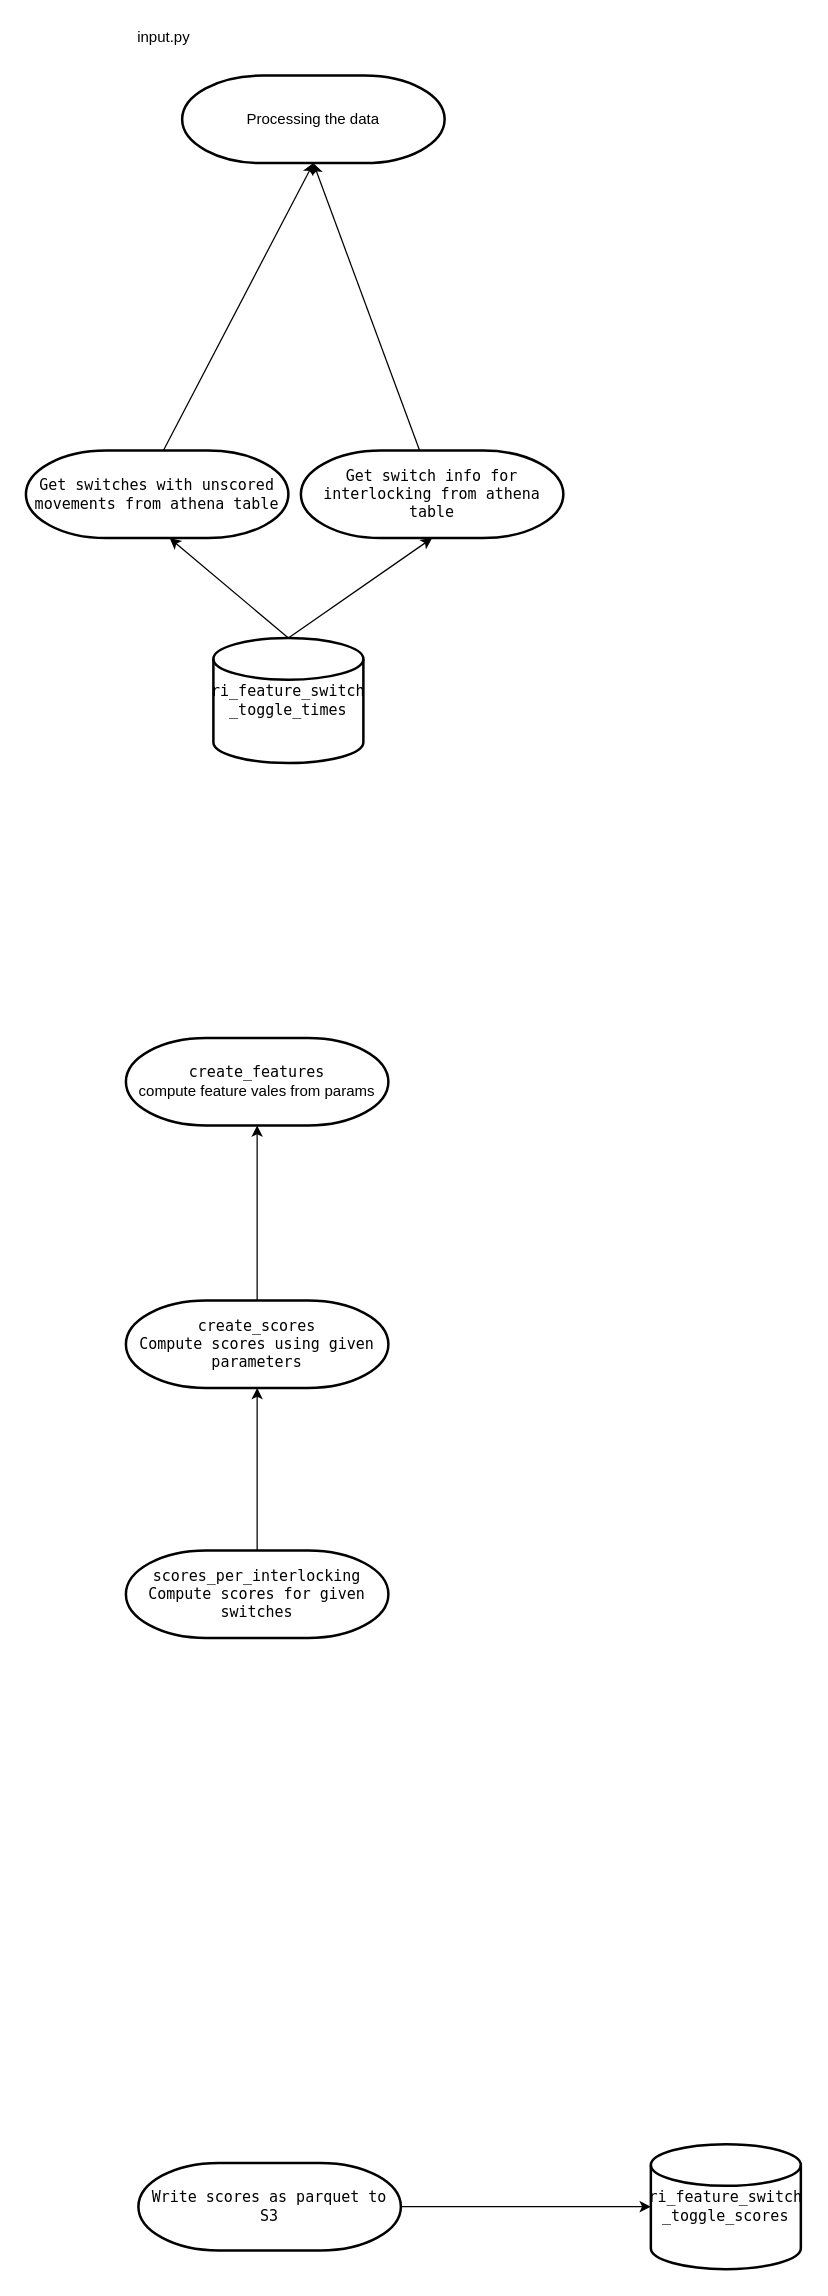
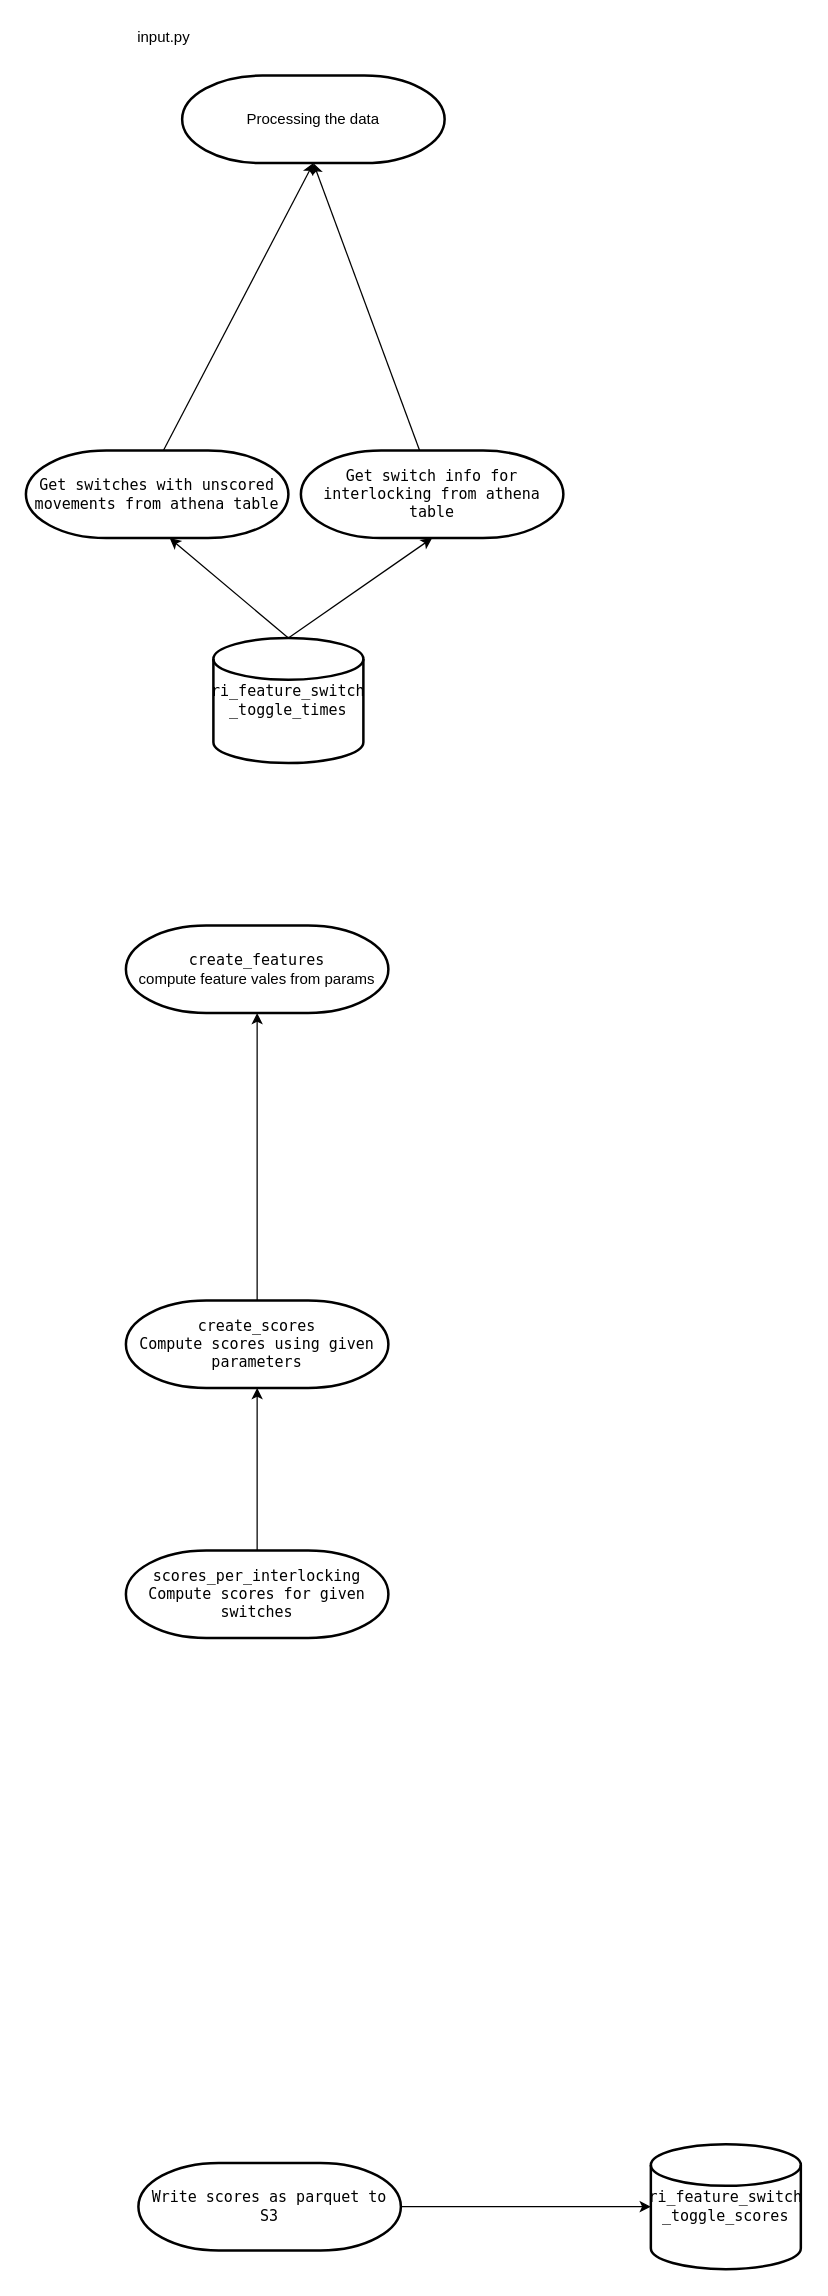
node "create_features compute feature vales from params": moved (257, 1082) -> (257, 969)
